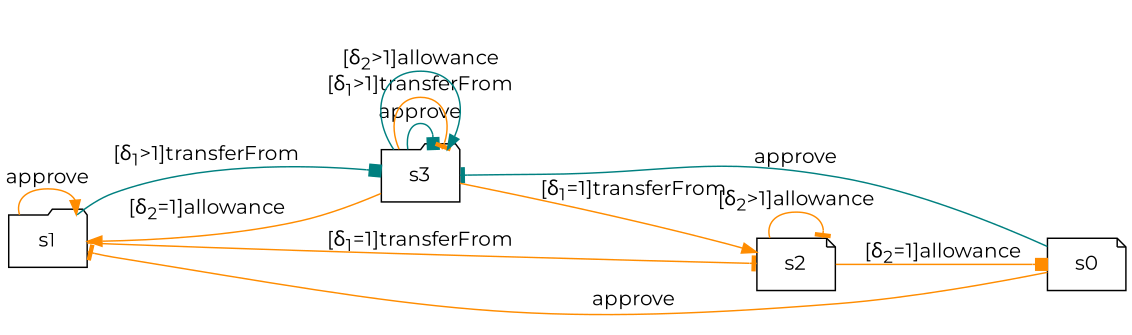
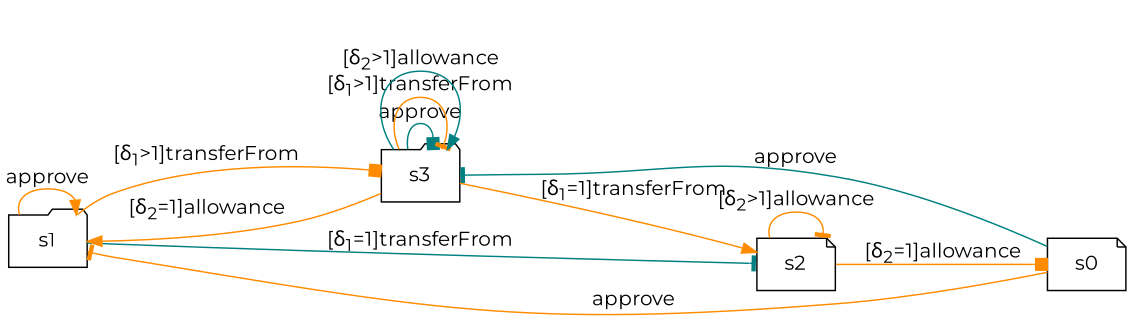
edge "s1" -> "s3": color teal -> darkorange
edge "s1" -> "s2": color darkorange -> teal
